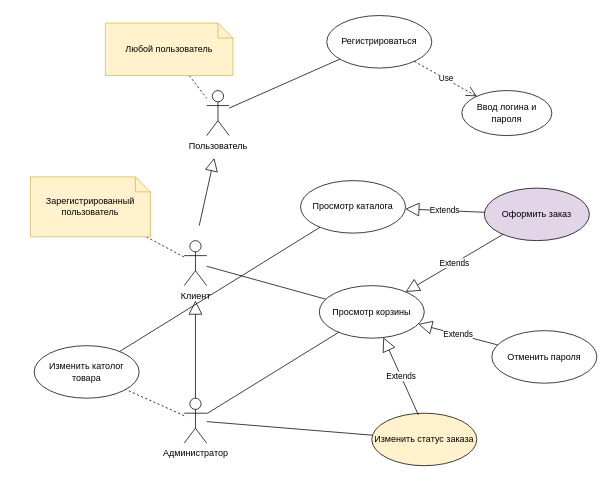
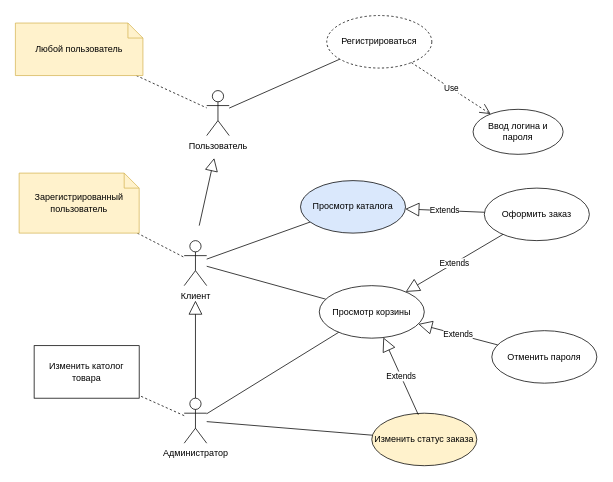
node "Регистрироваться": style solid -> dashed
node "Любой пользователь": moved (169, 49) -> (79, 49)
node "Ввод логина и пароля": moved (507, 113) -> (518, 132)
node "Зарегистрированный пользователь": moved (90, 207) -> (79, 203)
node "Просмотр каталога": fillcolor #ffffff -> #dae8fc
node "Оформить заказ": fillcolor #e1d5e7 -> #ffffff
edge "Просмотр каталога" -- "Изменить католог товара": now "Просмотр каталога" -- "Клиент"
node "Изменить католог товара": shape ellipse -> rectangle
